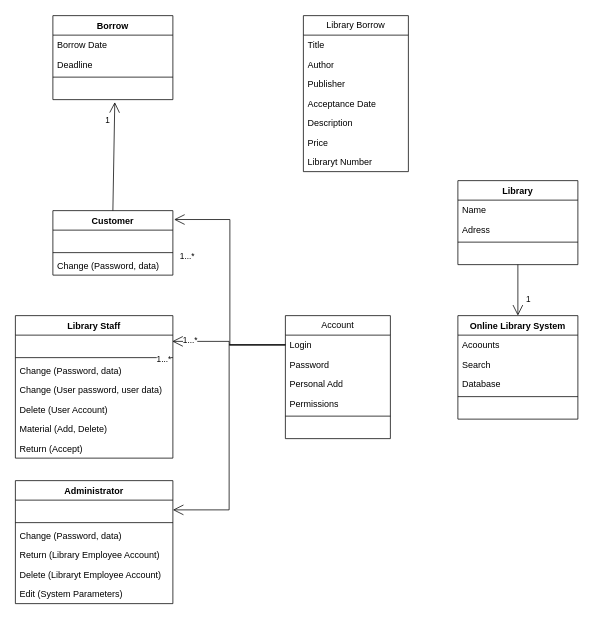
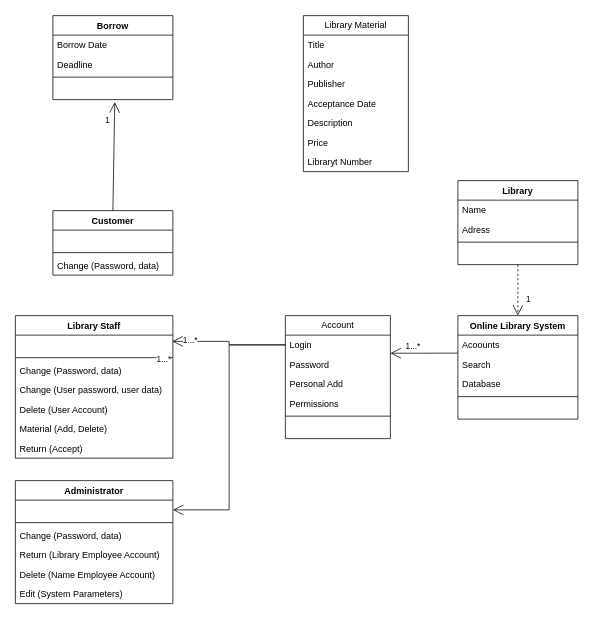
node "Library Borrow": label "Library Borrow" -> "Library Material"
edge "Login" -> "Customer": removed, label "1...*"
edge "Library" -> "Online Library System": style solid -> dashed
edge "Acoounts" -> "Login": added, label "1...*"
node "Delete (Libraryt Employee Account)": label "Delete (Libraryt Employee Account)" -> "Delete (Name Employee Account)"
